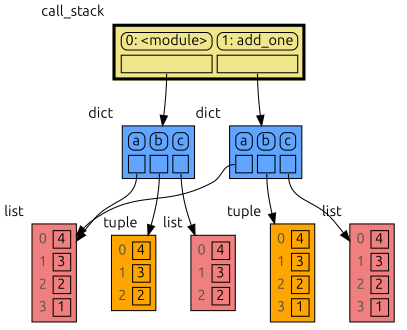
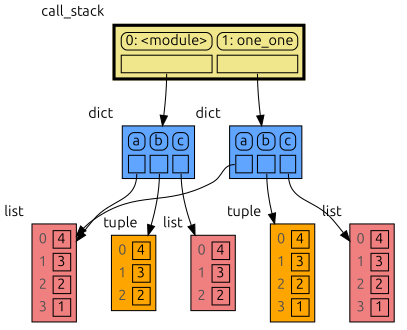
node "0: <module>": text "1: add_one" -> "1: one_one"
